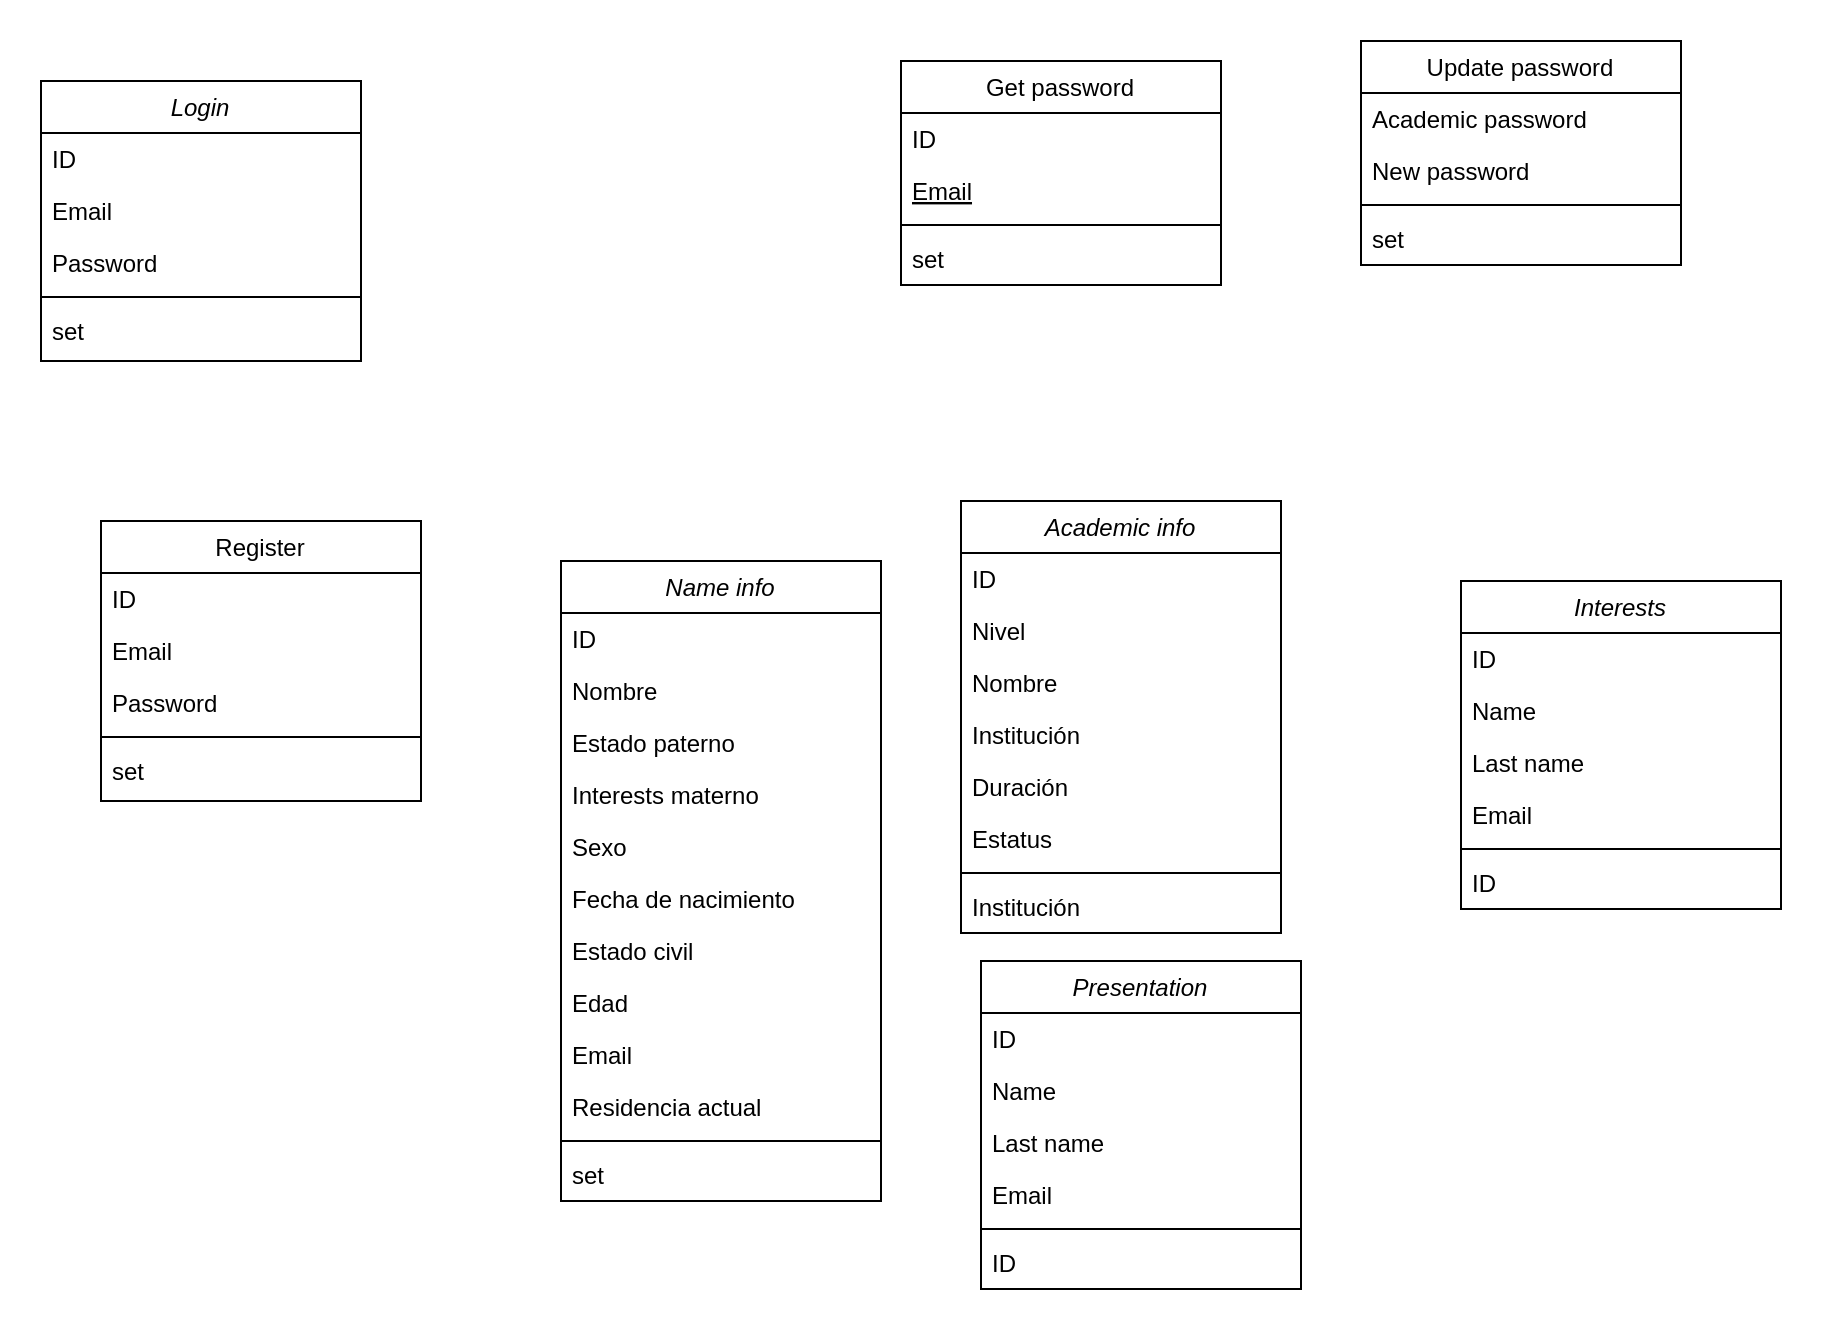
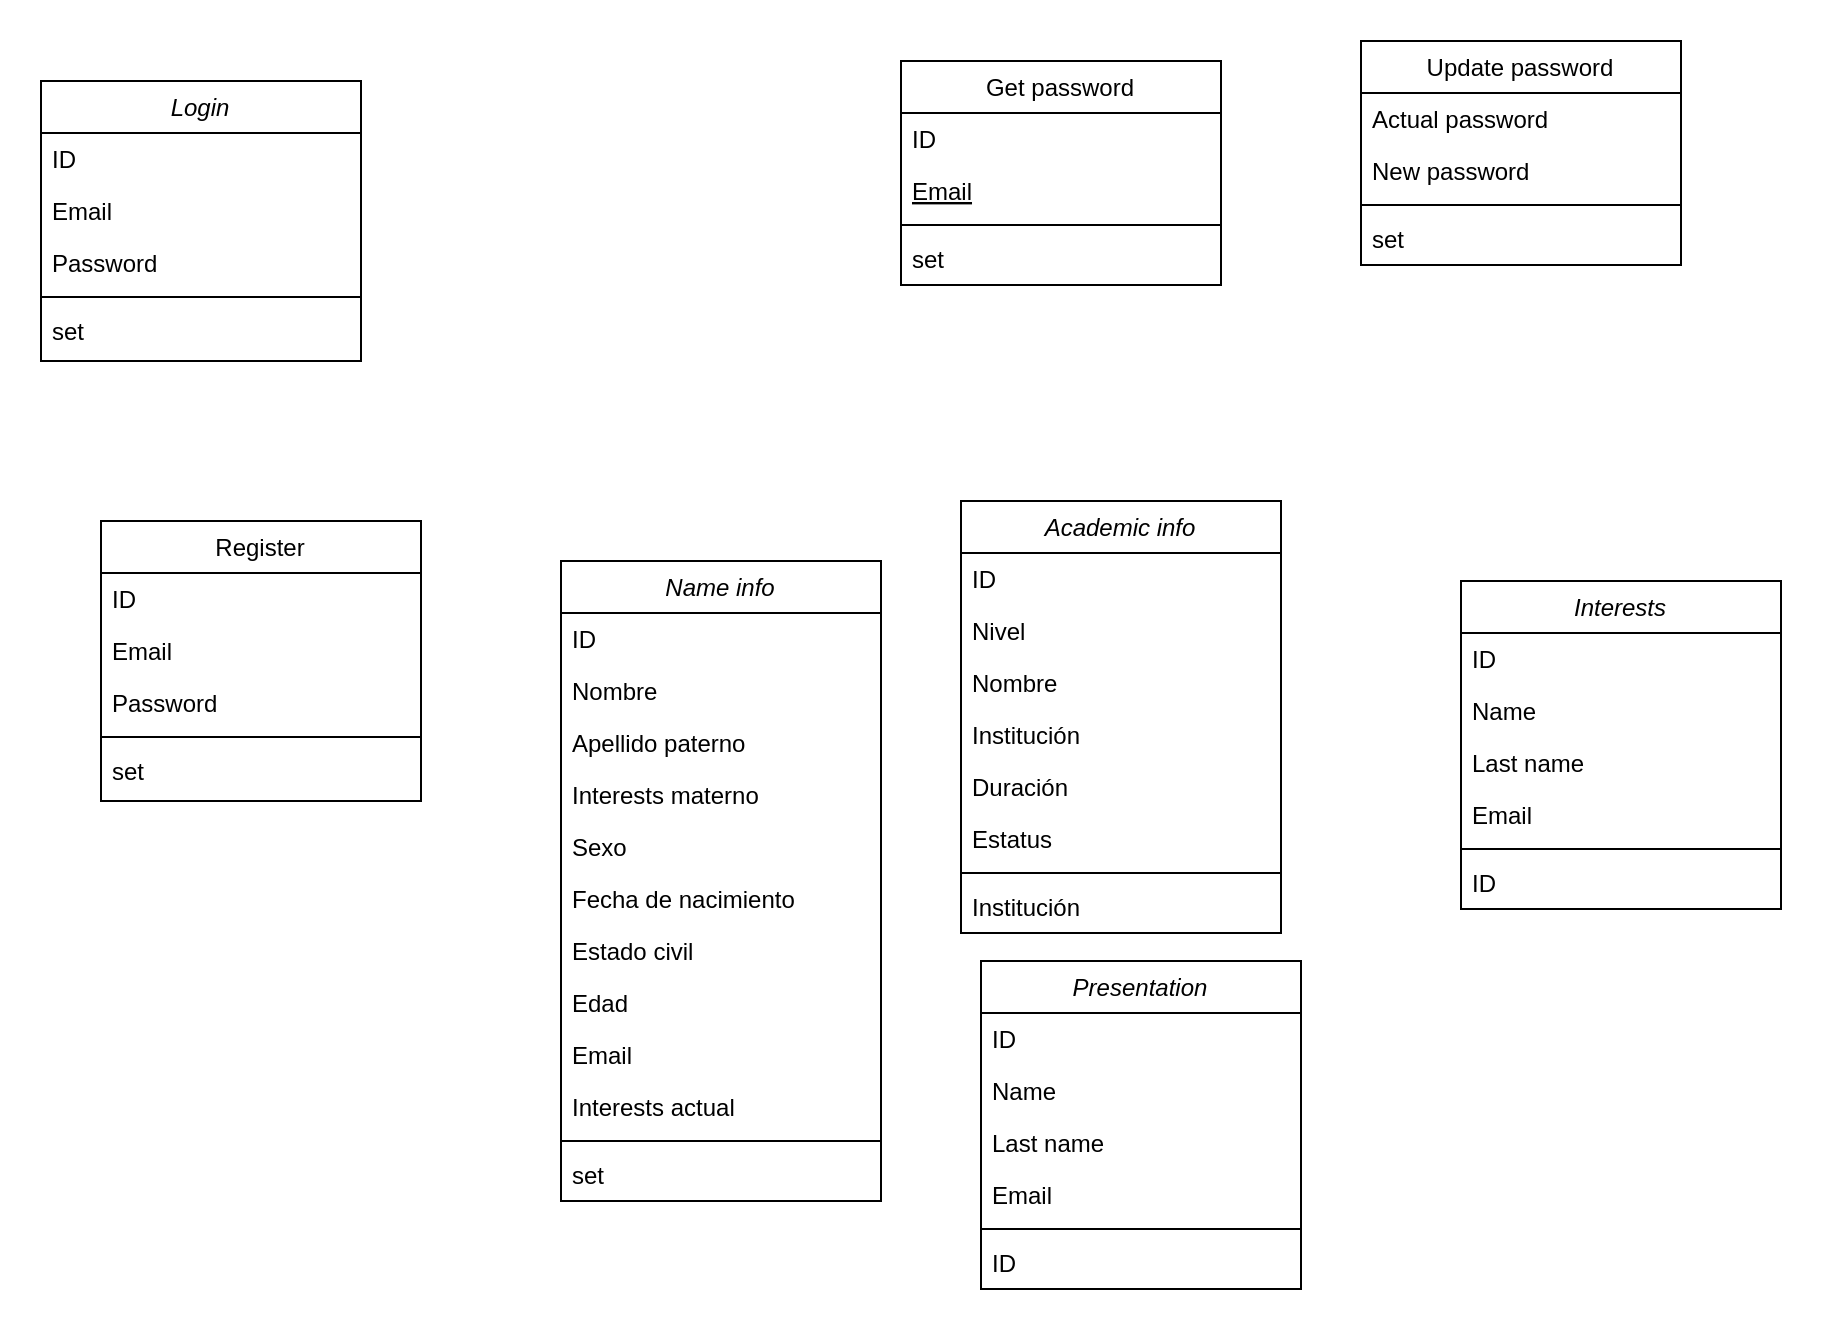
node "Academic password": label "Academic password" -> "Actual password"
node "Estado paterno": label "Estado paterno" -> "Apellido paterno"
node "Residencia actual": label "Residencia actual" -> "Interests actual"
